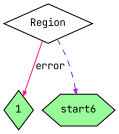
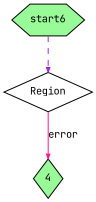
edge "Region" -> "start6": reversed
node "1": label "1" -> "4"
